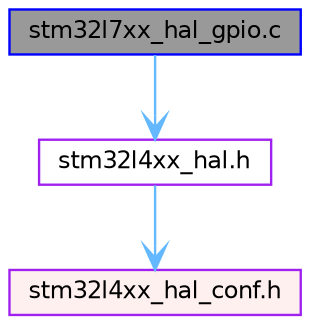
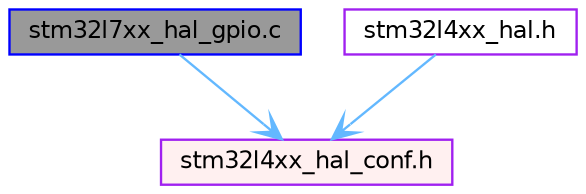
edge "stm32l7xx_hal_gpio.c" -> "stm32l4xx_hal.h": now "stm32l7xx_hal_gpio.c" -> "stm32l4xx_hal_conf.h"
